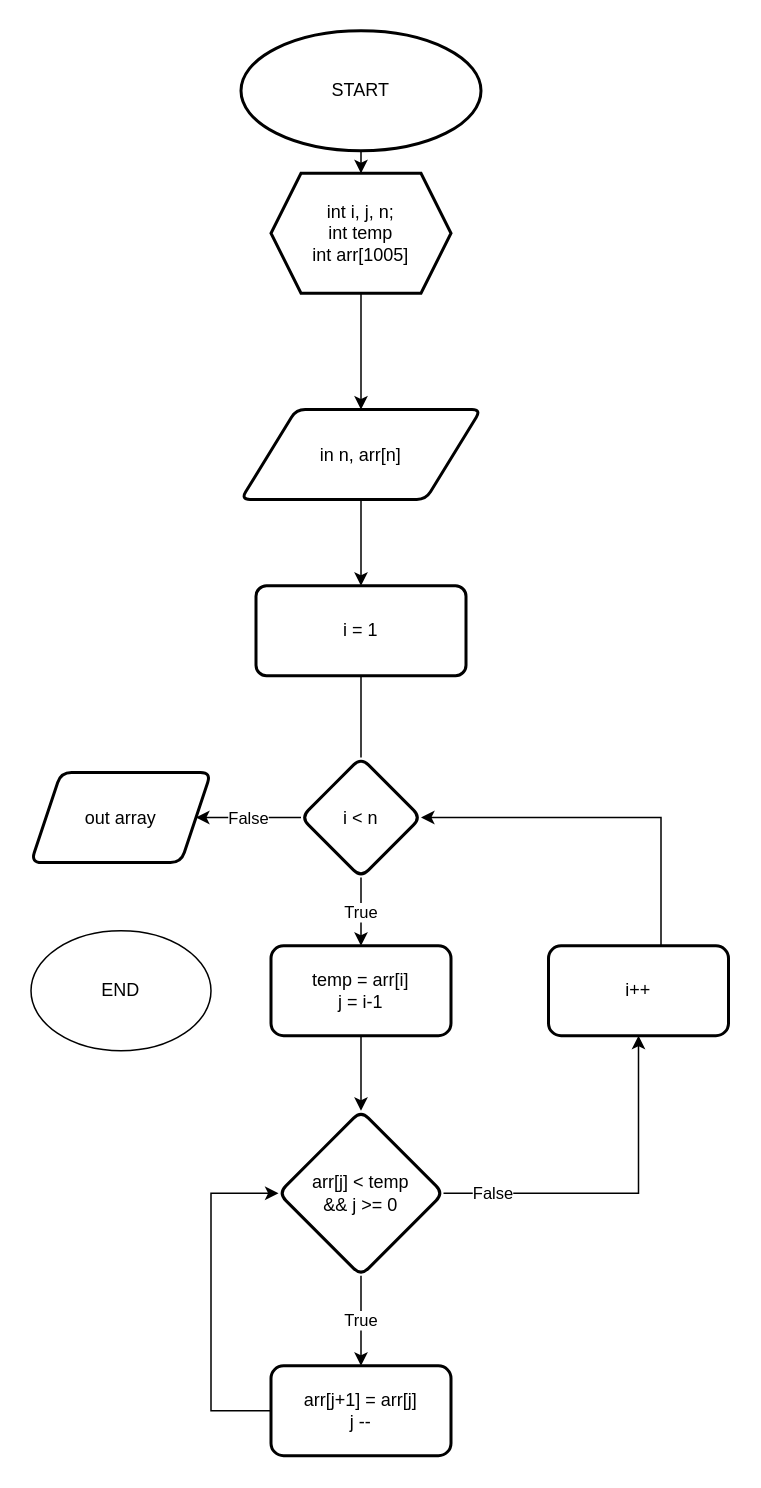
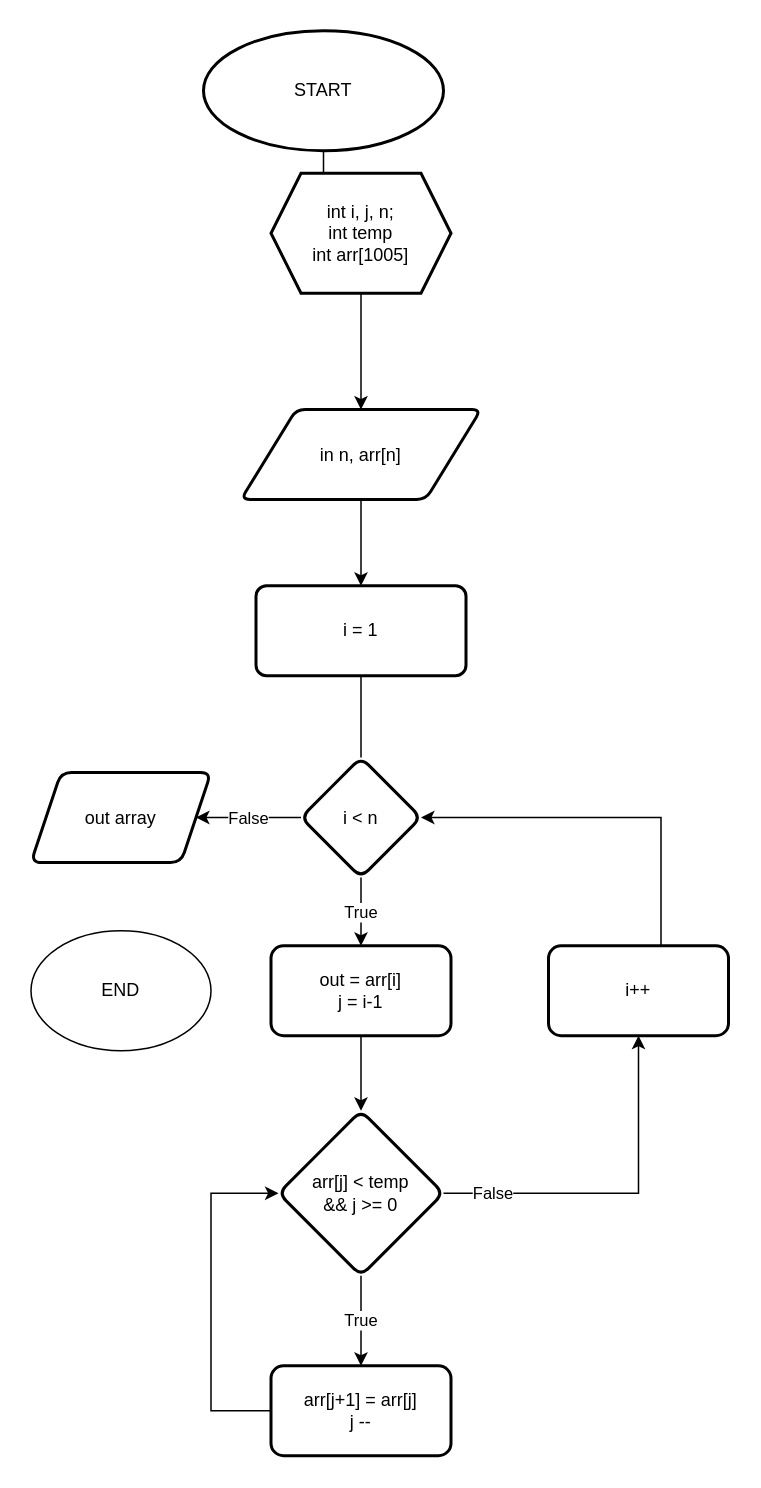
node "START": moved (361, 91) -> (323, 91)
node "temp = arr[i] j = i-1": label "temp = arr[i] j = i-1" -> "out = arr[i] j = i-1"
